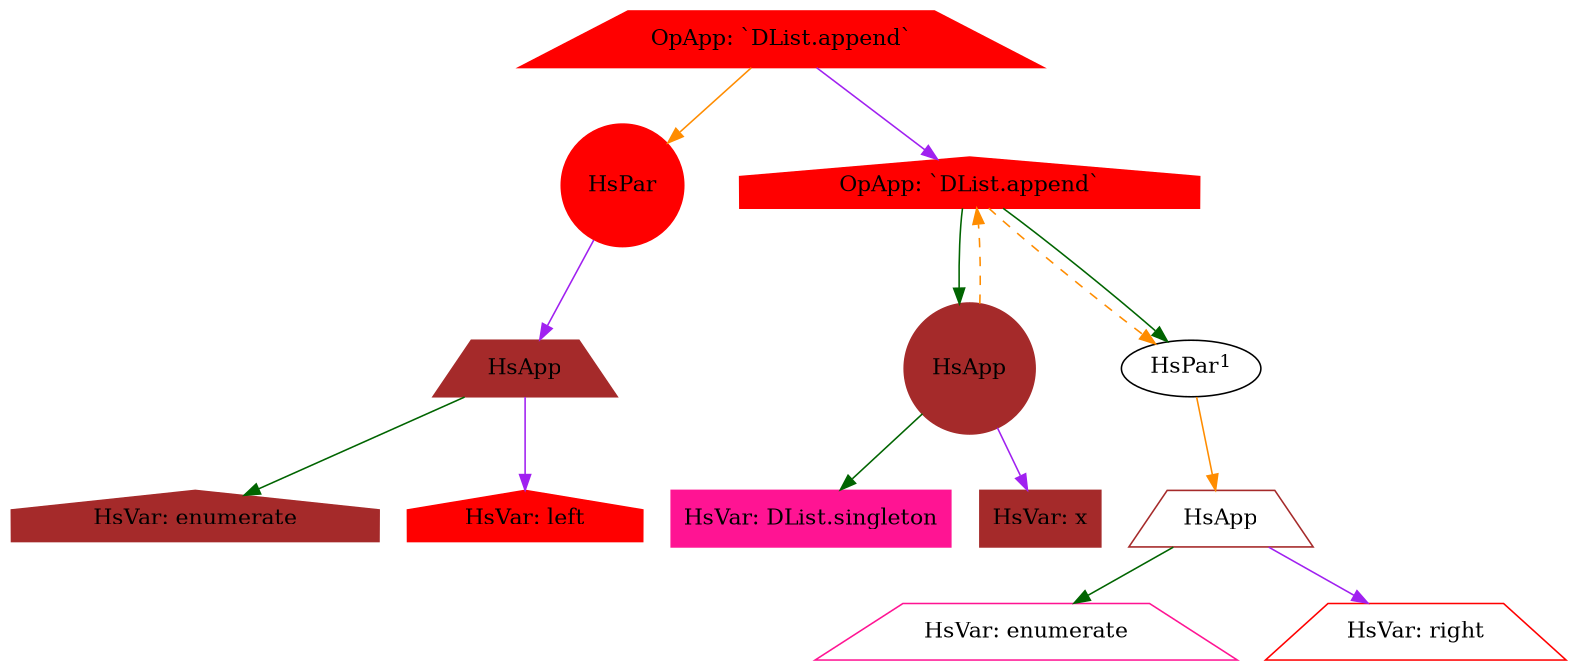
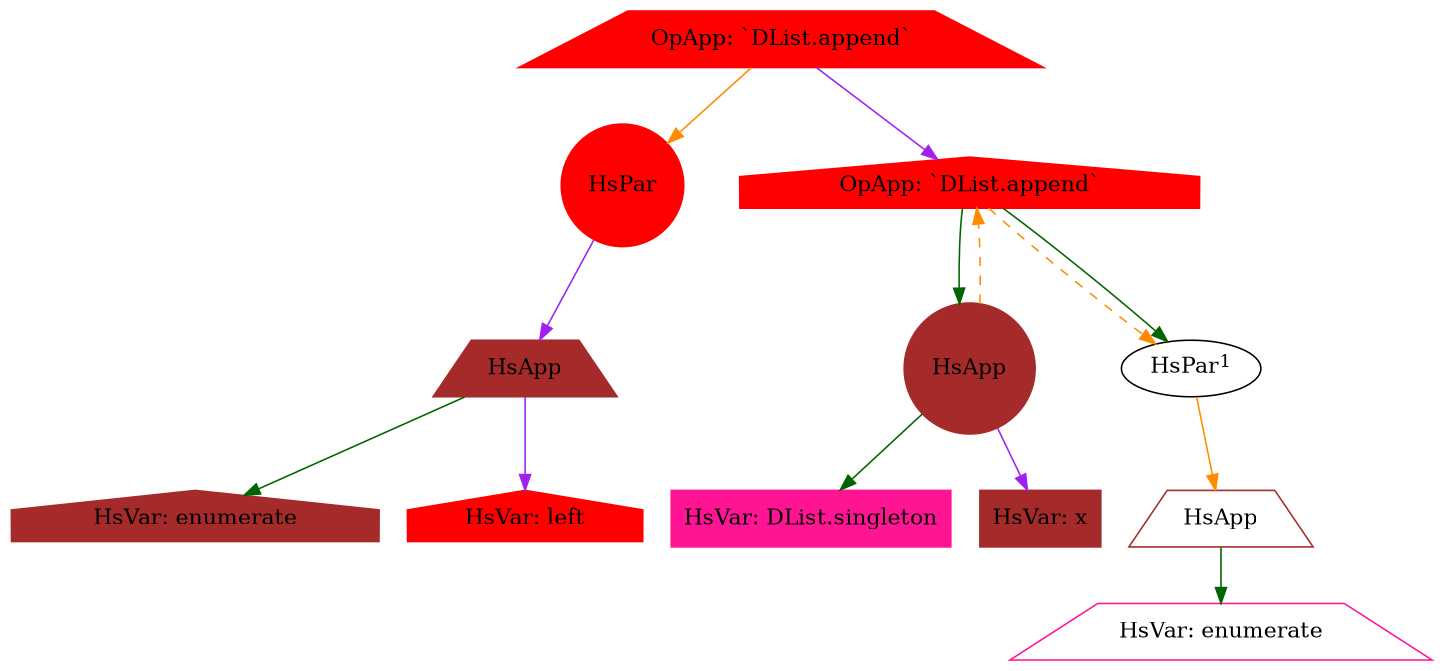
node "HsVar: right": removed
